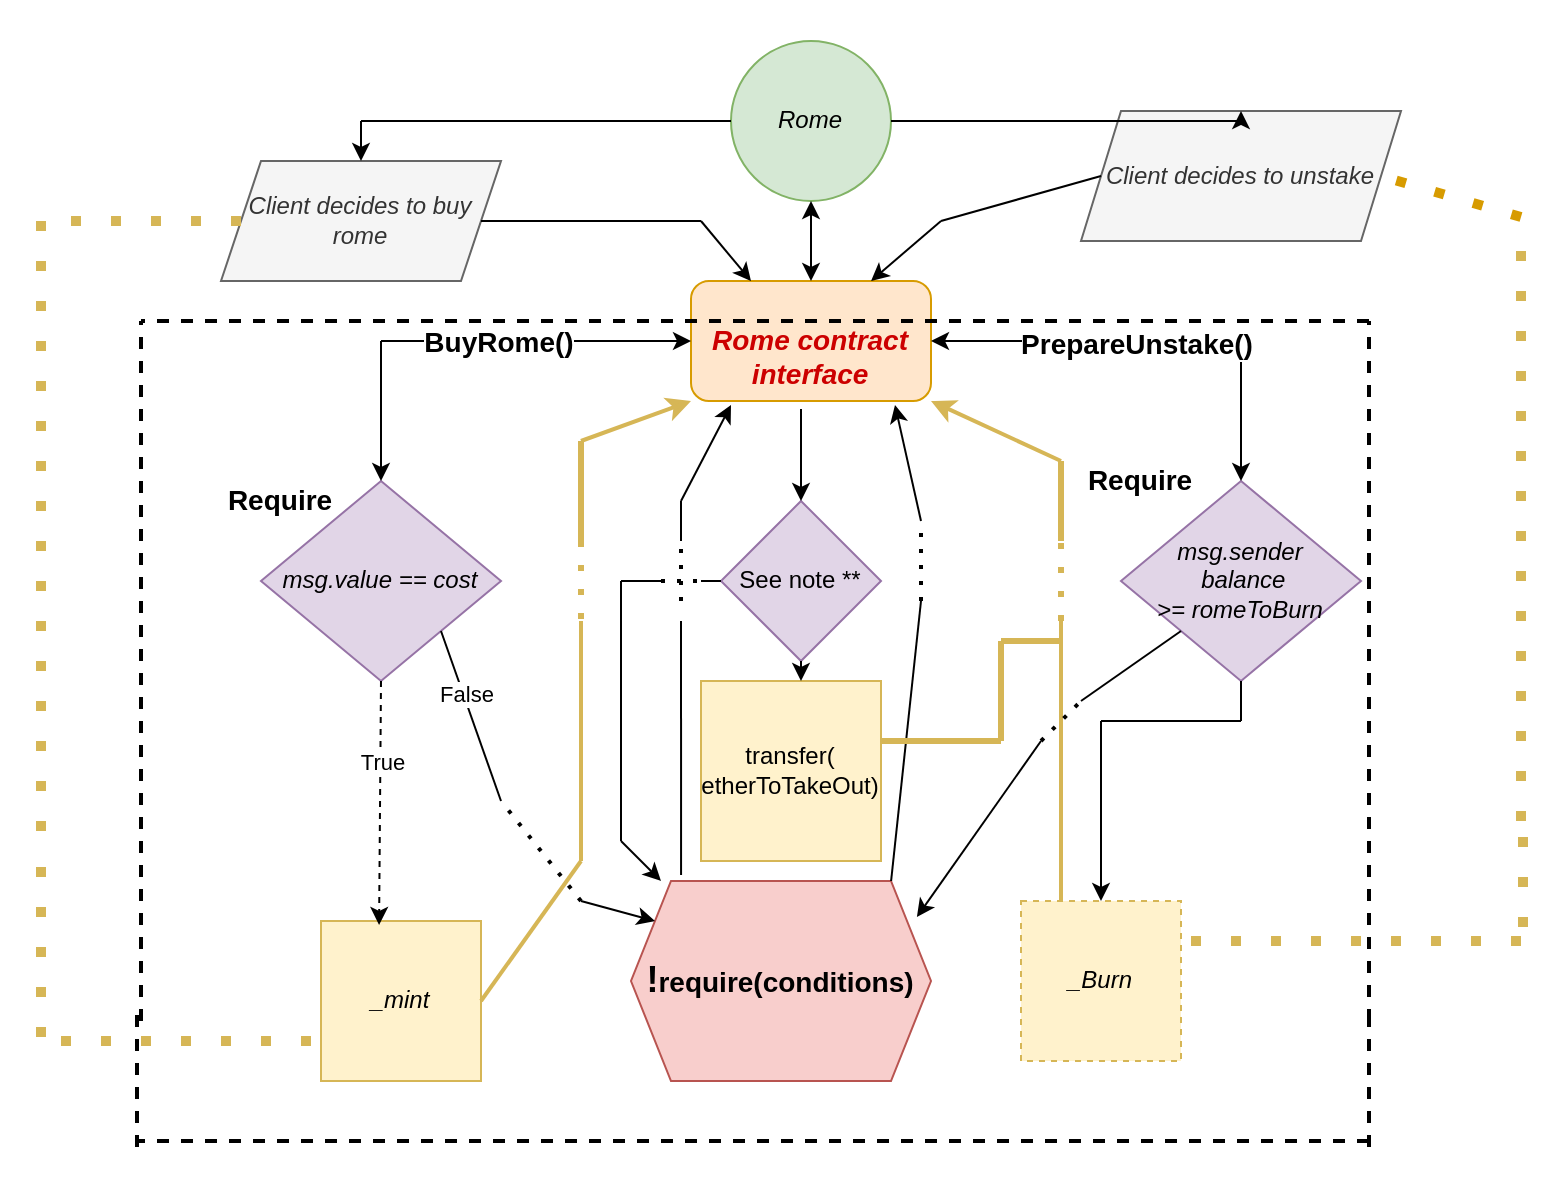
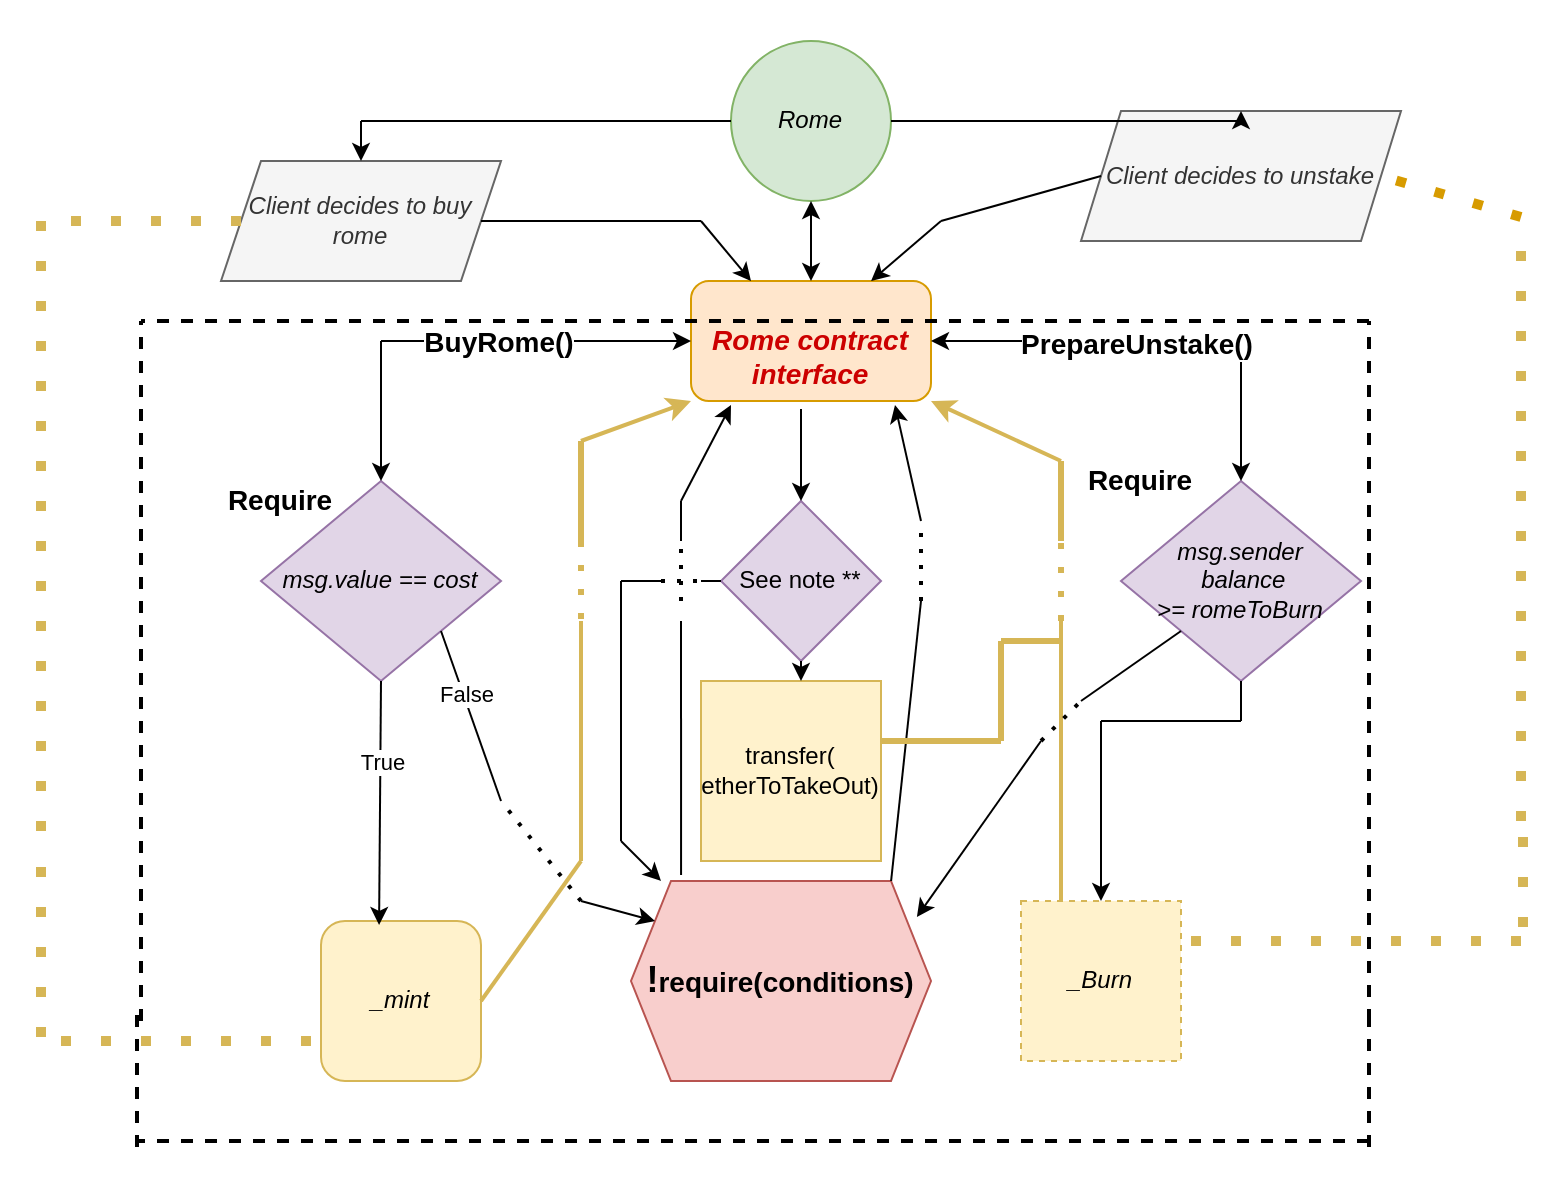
edge "msg.value == cost" -> "_mint": style dashed -> solid
node "_mint": shape rectangle -> rounded rectangle
